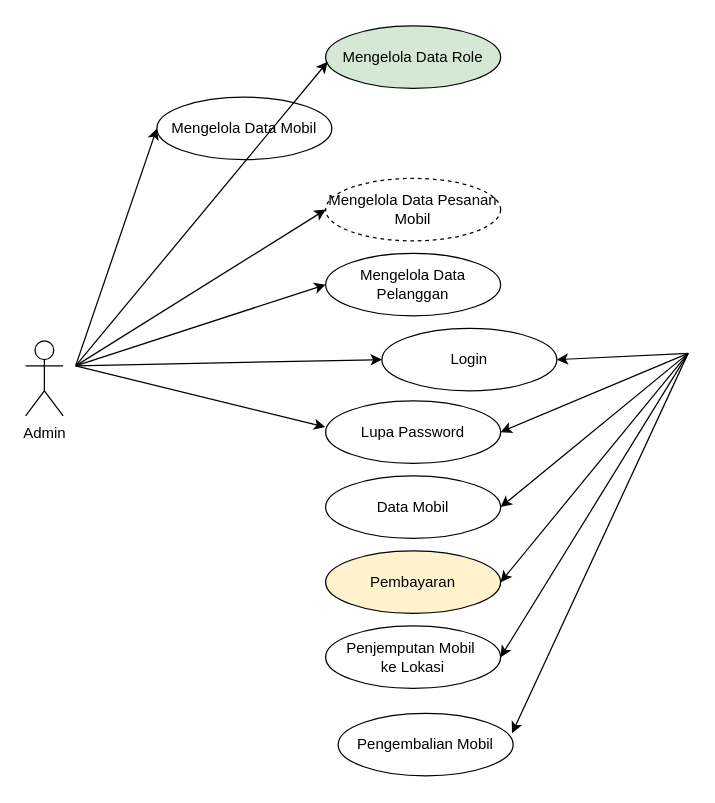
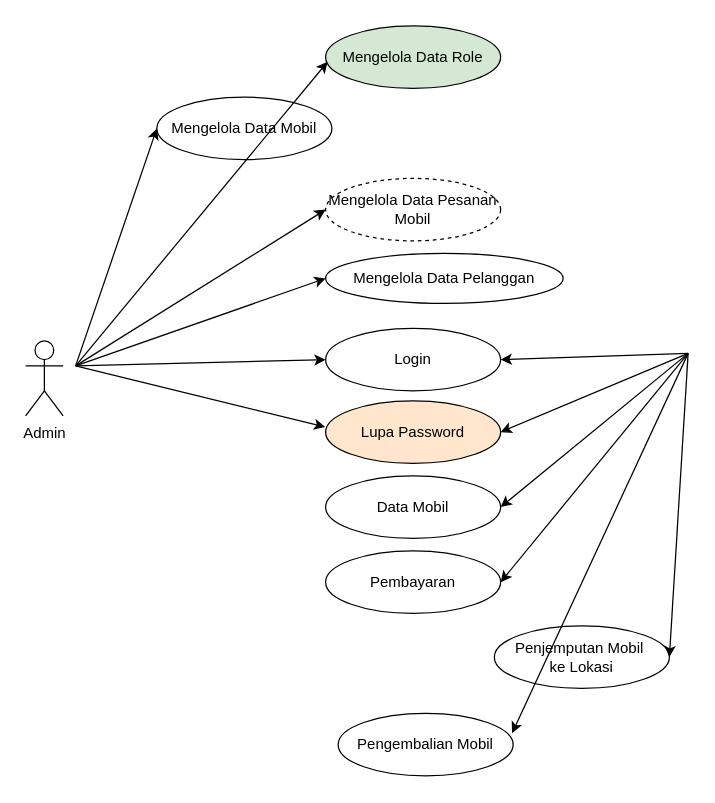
node "Mengelola Data Pelanggan": size 175x63 -> 238x50
node "Login": moved (469, 359) -> (413, 359)
node "Lupa Password": fillcolor #ffffff -> #ffe6cc
node "Pembayaran": fillcolor #fff2cc -> #ffffff
node "Penjemputan Mobil ke Lokasi": moved (413, 657) -> (582, 657)
